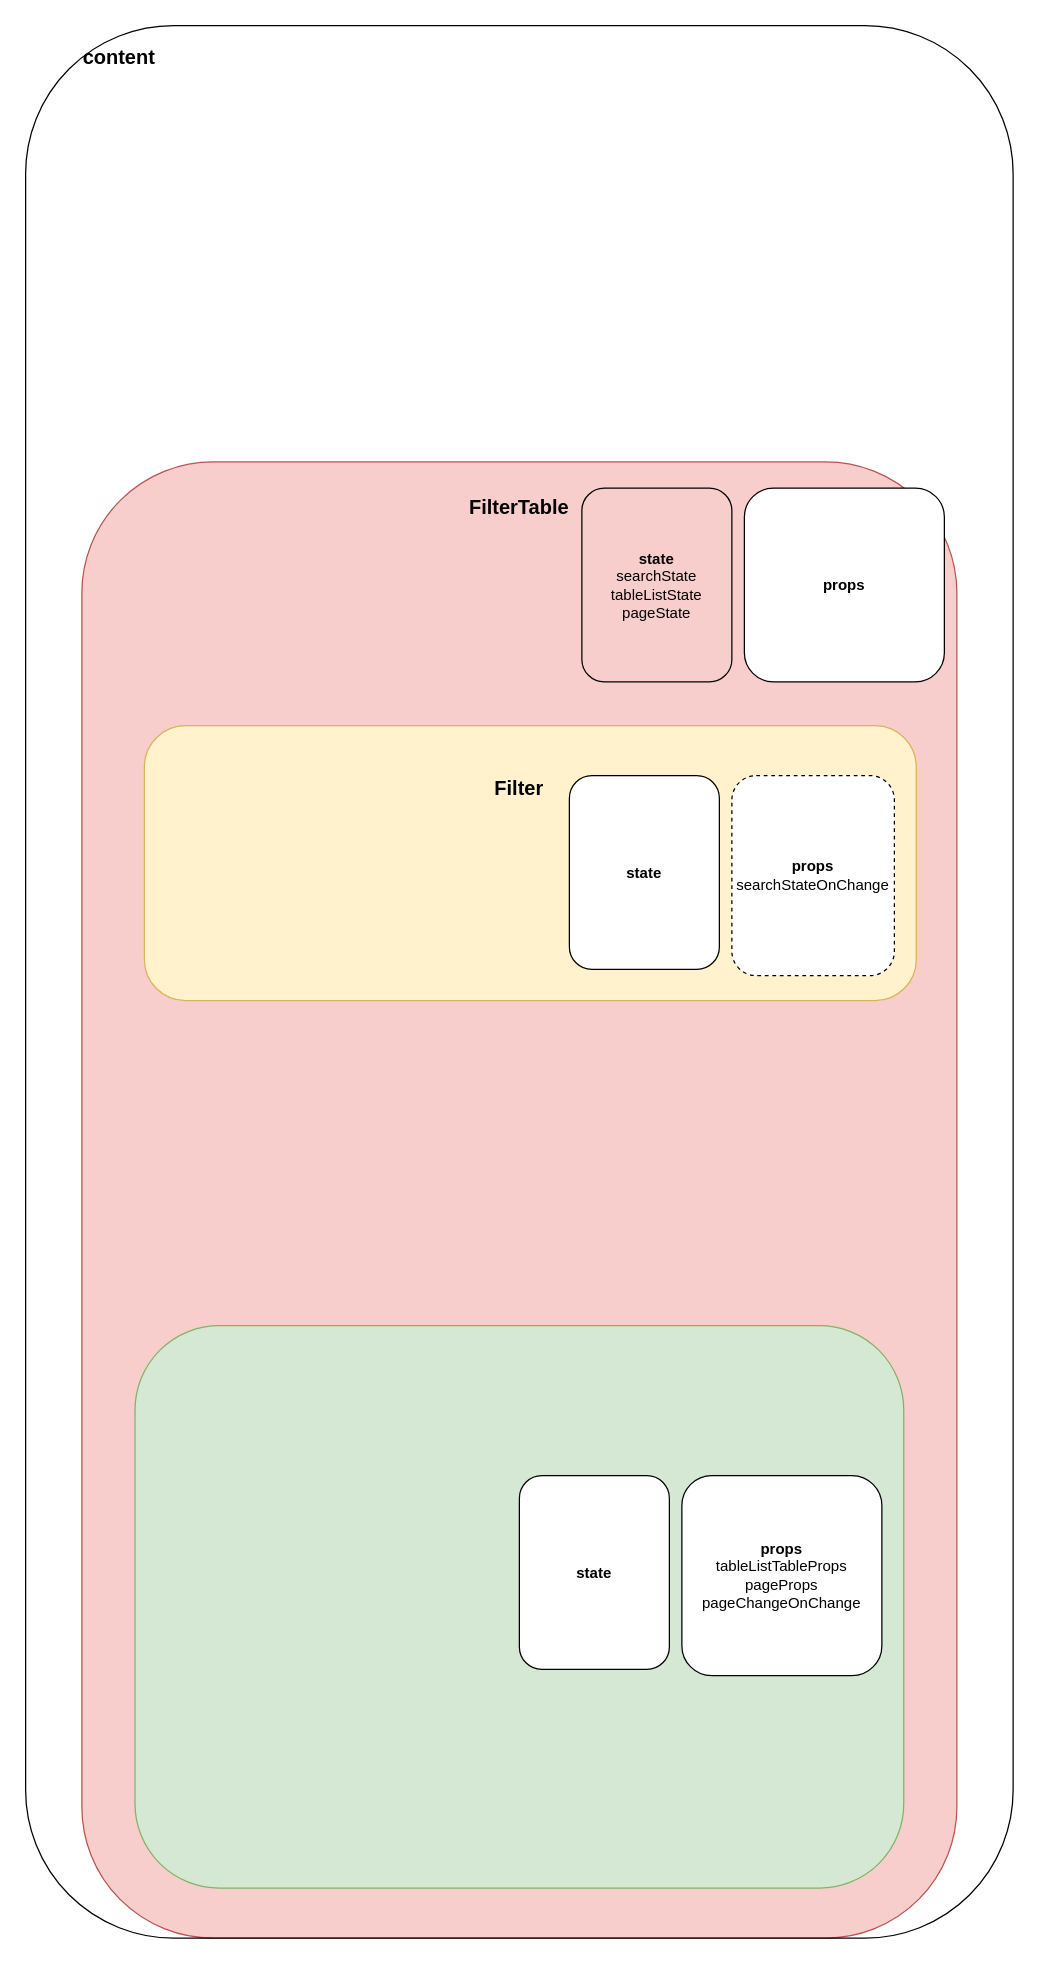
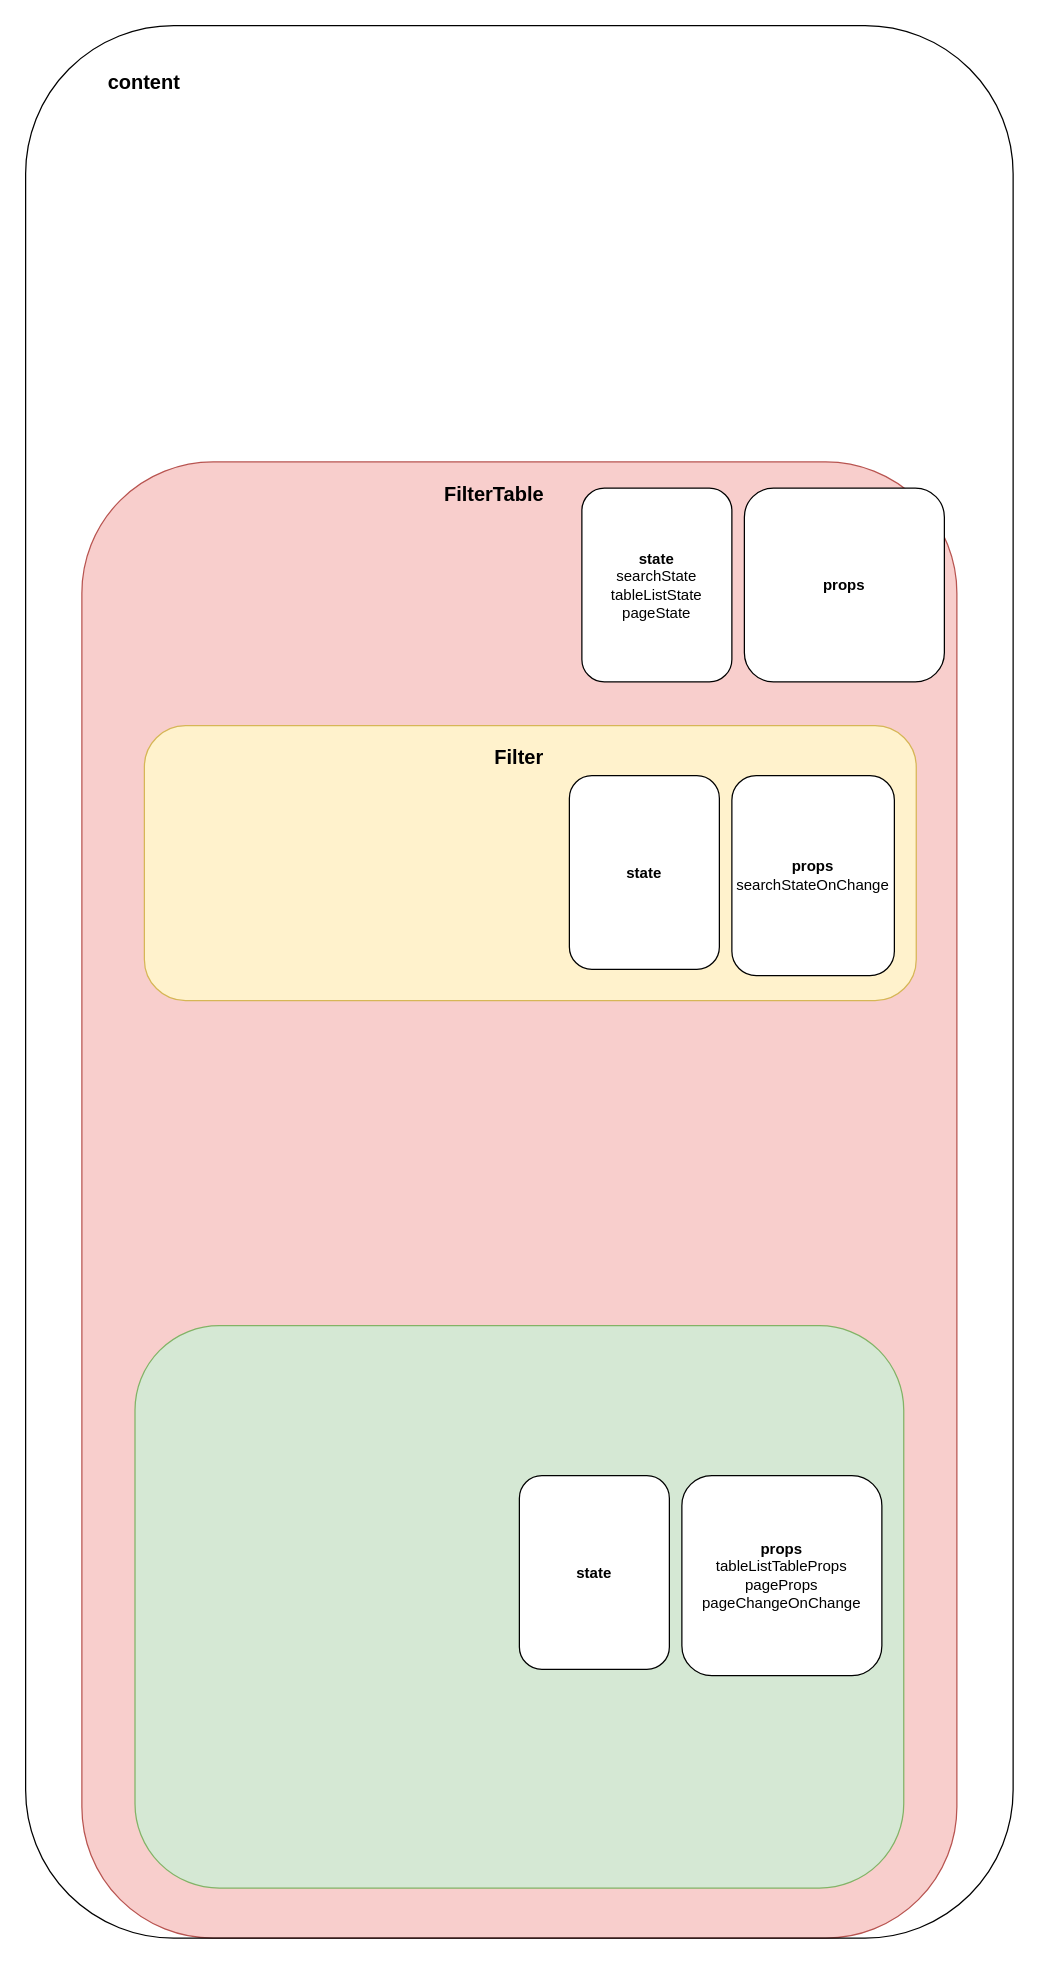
node "content": moved (119, 57) -> (144, 82)
node "FilterTable": moved (519, 507) -> (494, 494)
node "state searchState tableListState pageState": fillcolor #f8cecc -> #ffffff
node "Filter": moved (519, 788) -> (519, 757)
node "props searchStateOnChange": style dashed -> solid
